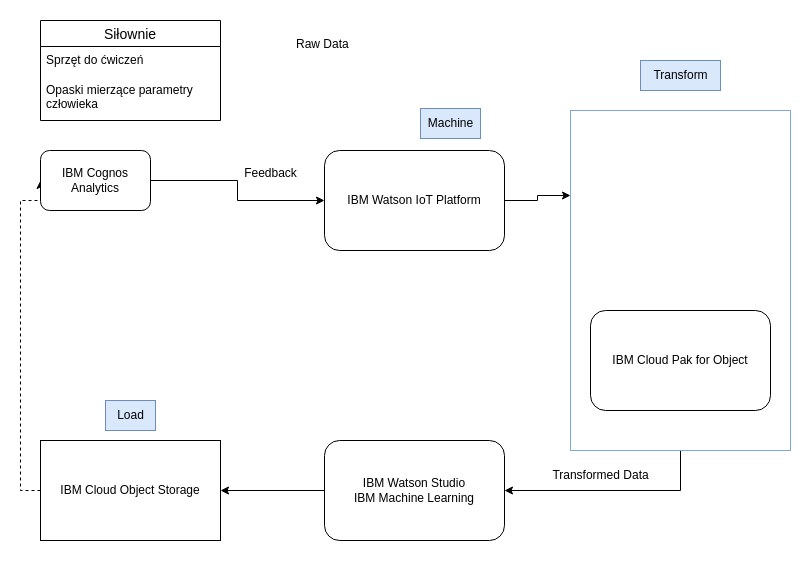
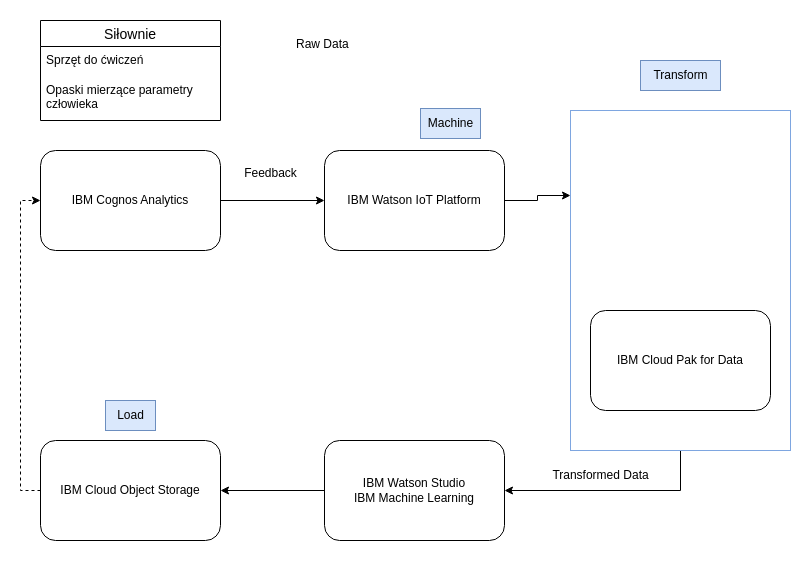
node "IBM Cognos Analytics": size 110x60 -> 180x100
node "IBM Cloud Pak for Object": label "IBM Cloud Pak for Object" -> "IBM Cloud Pak for Data"
node "IBM Cloud Object Storage": shape rectangle -> rounded rectangle
